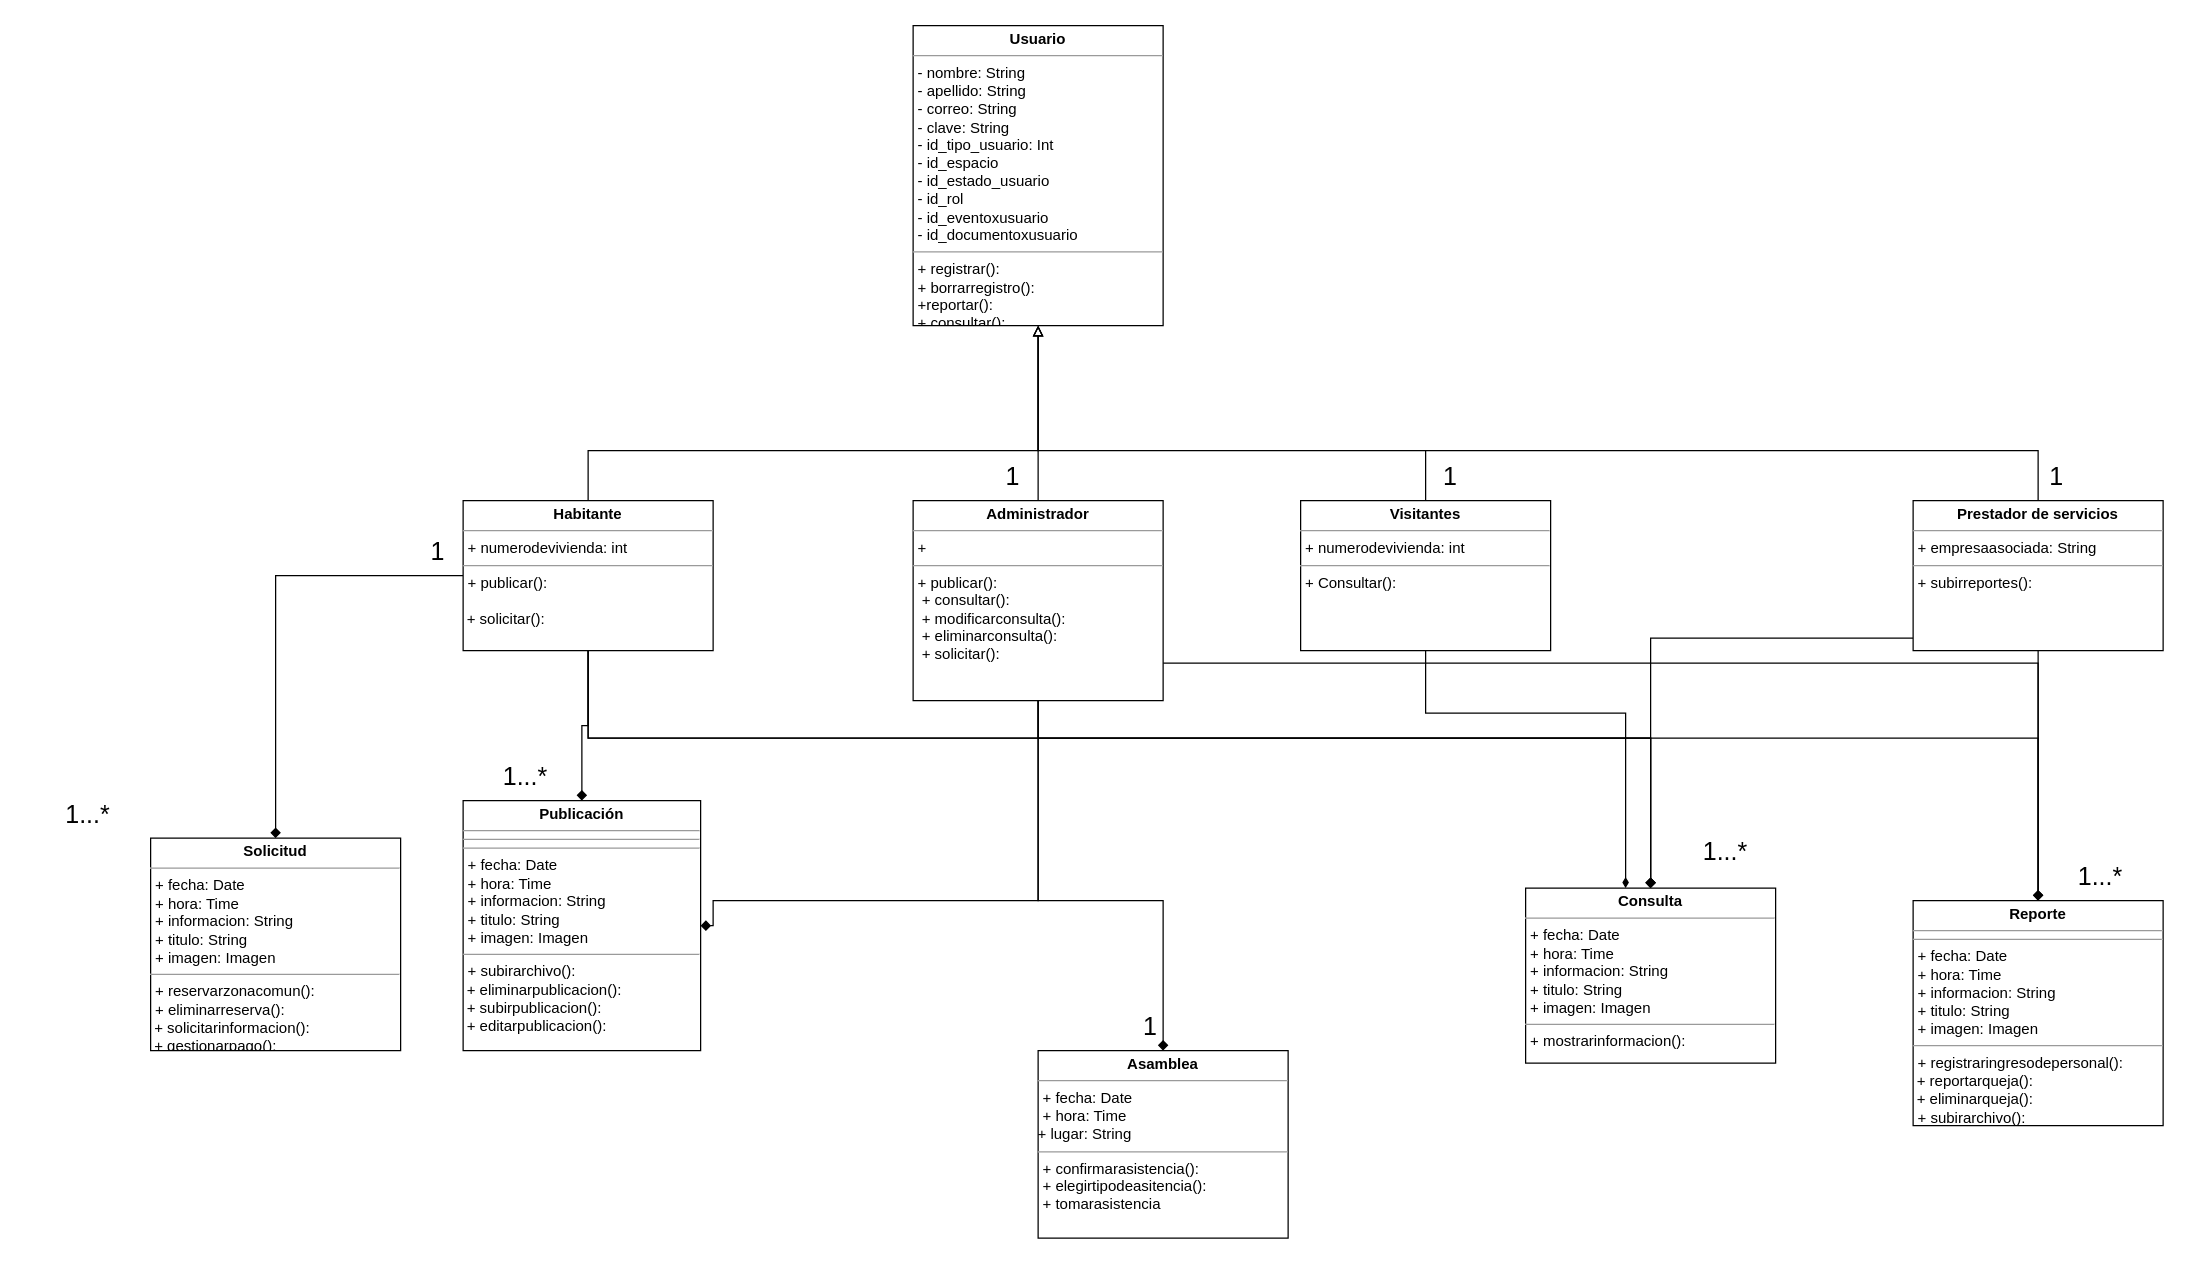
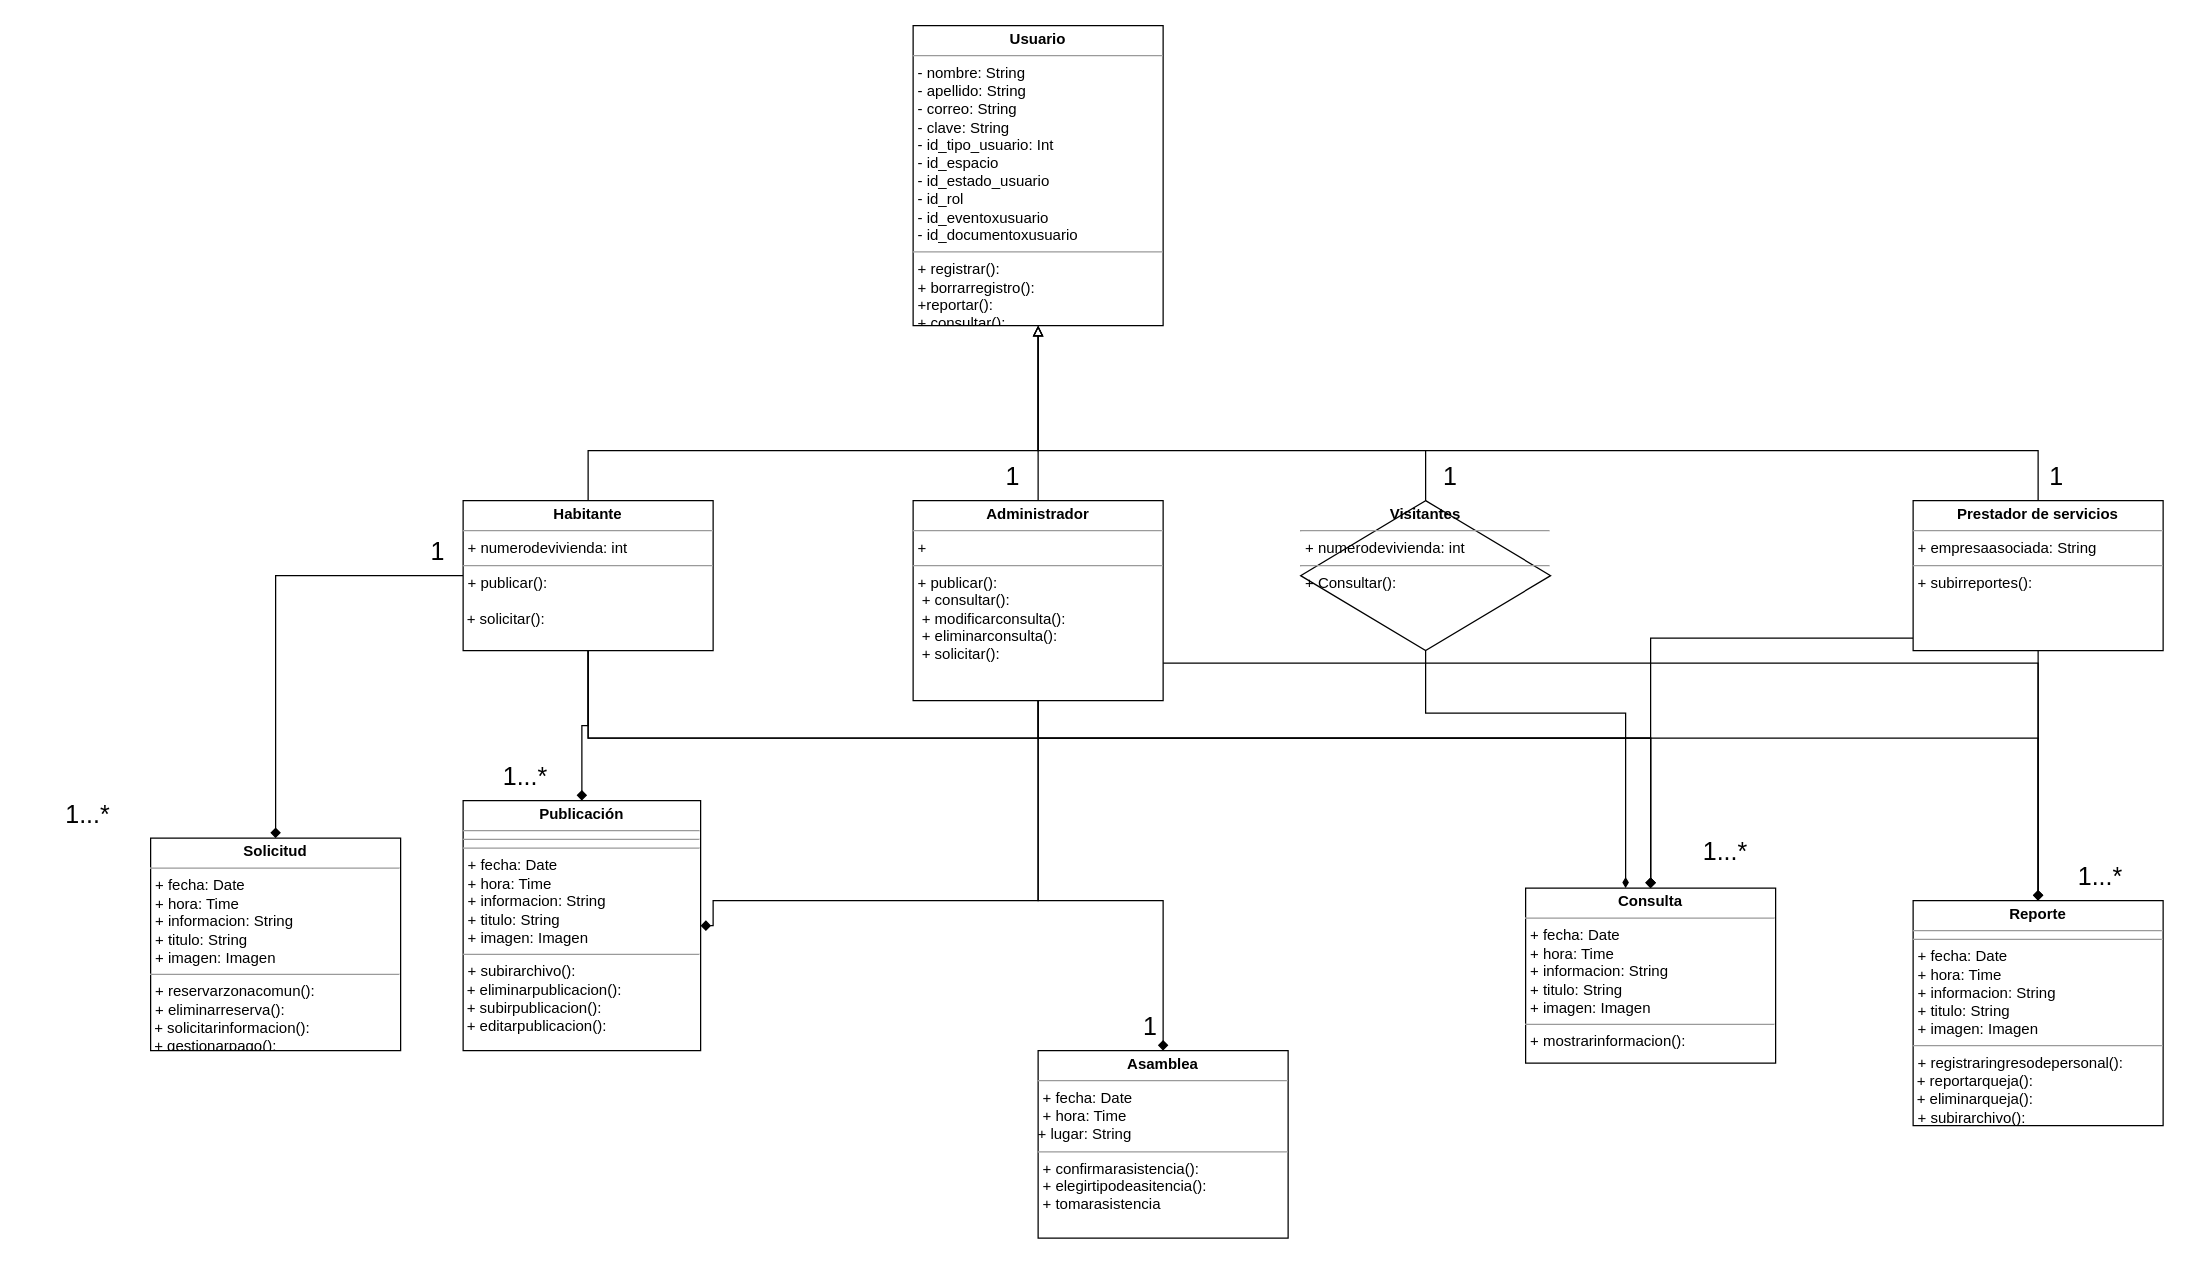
node "Visitantes + numerodevivienda: int + Consultar():": shape rectangle -> diamond
